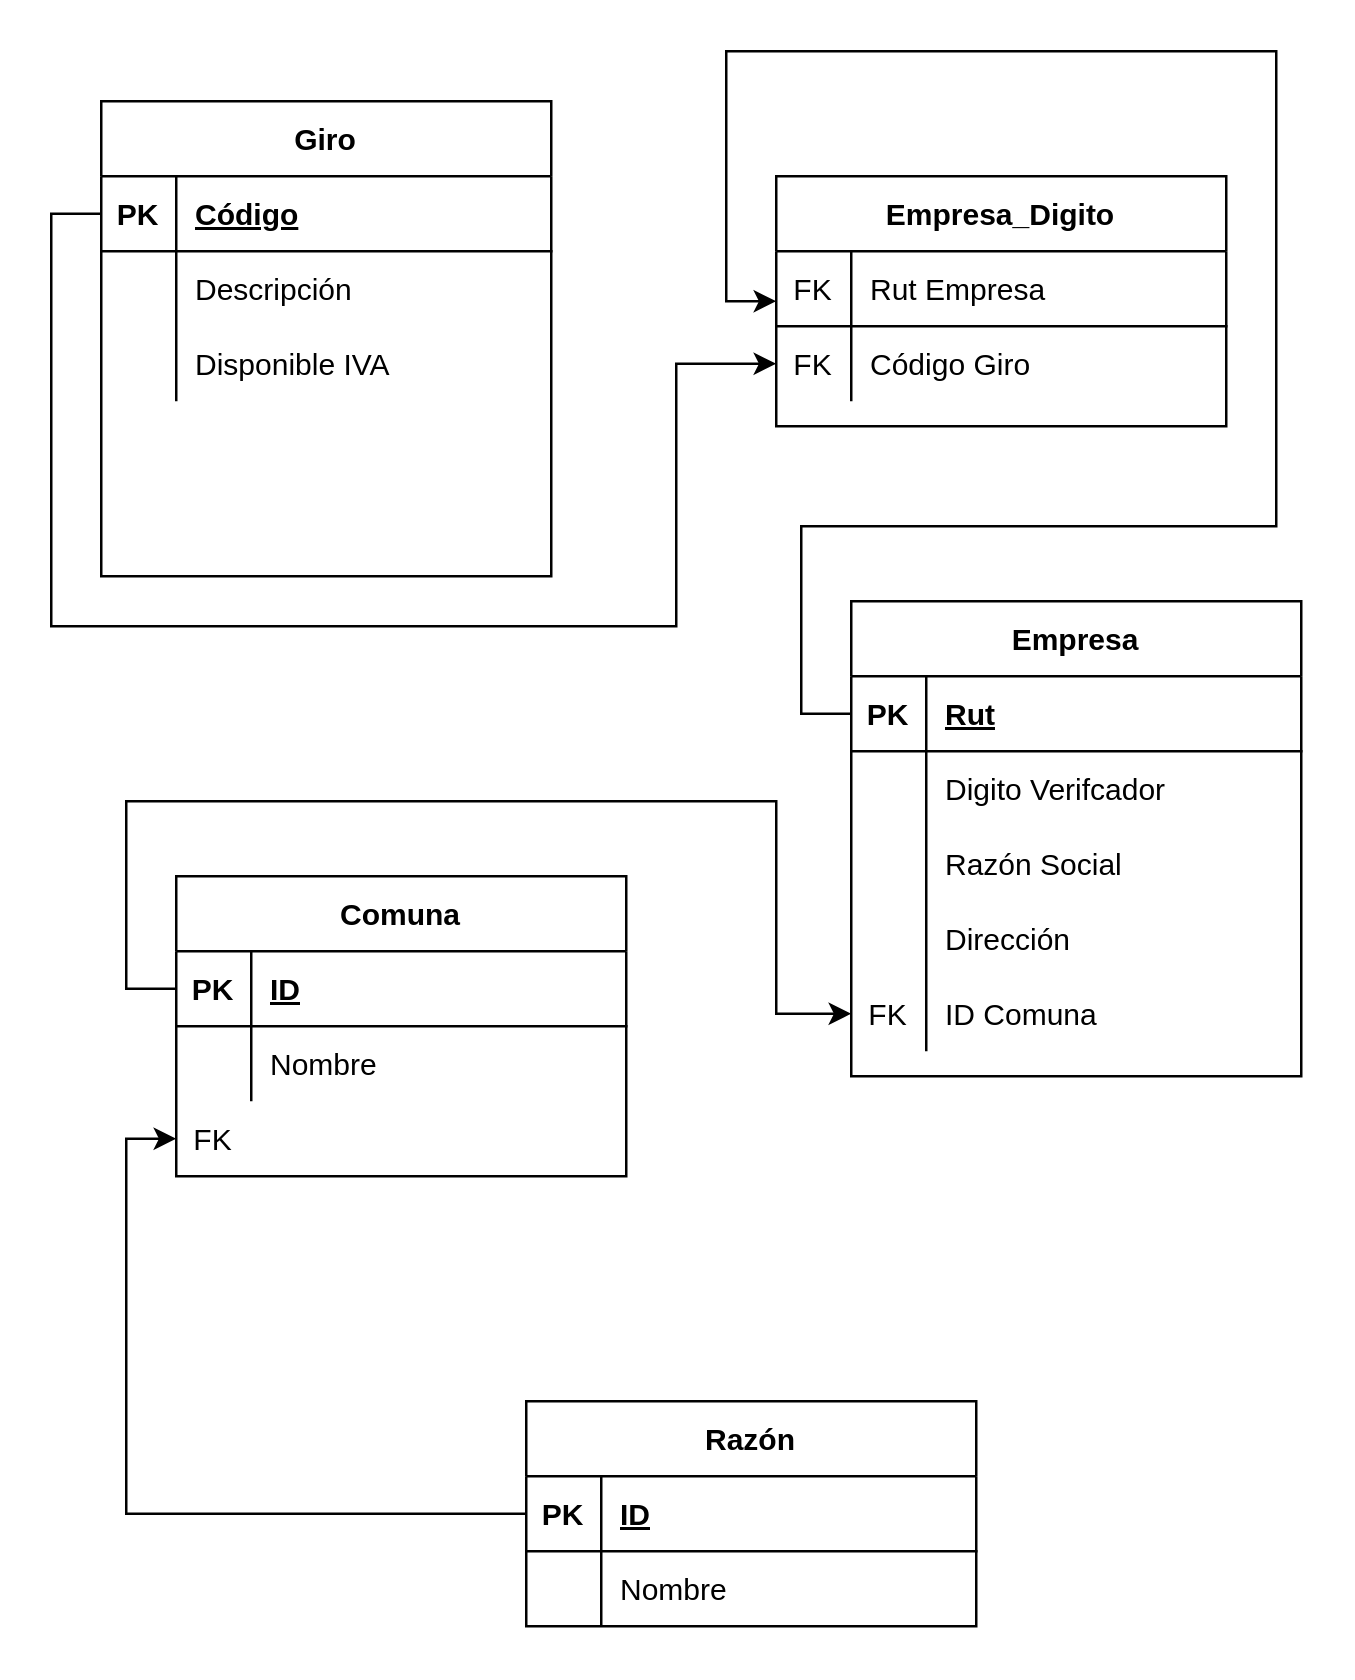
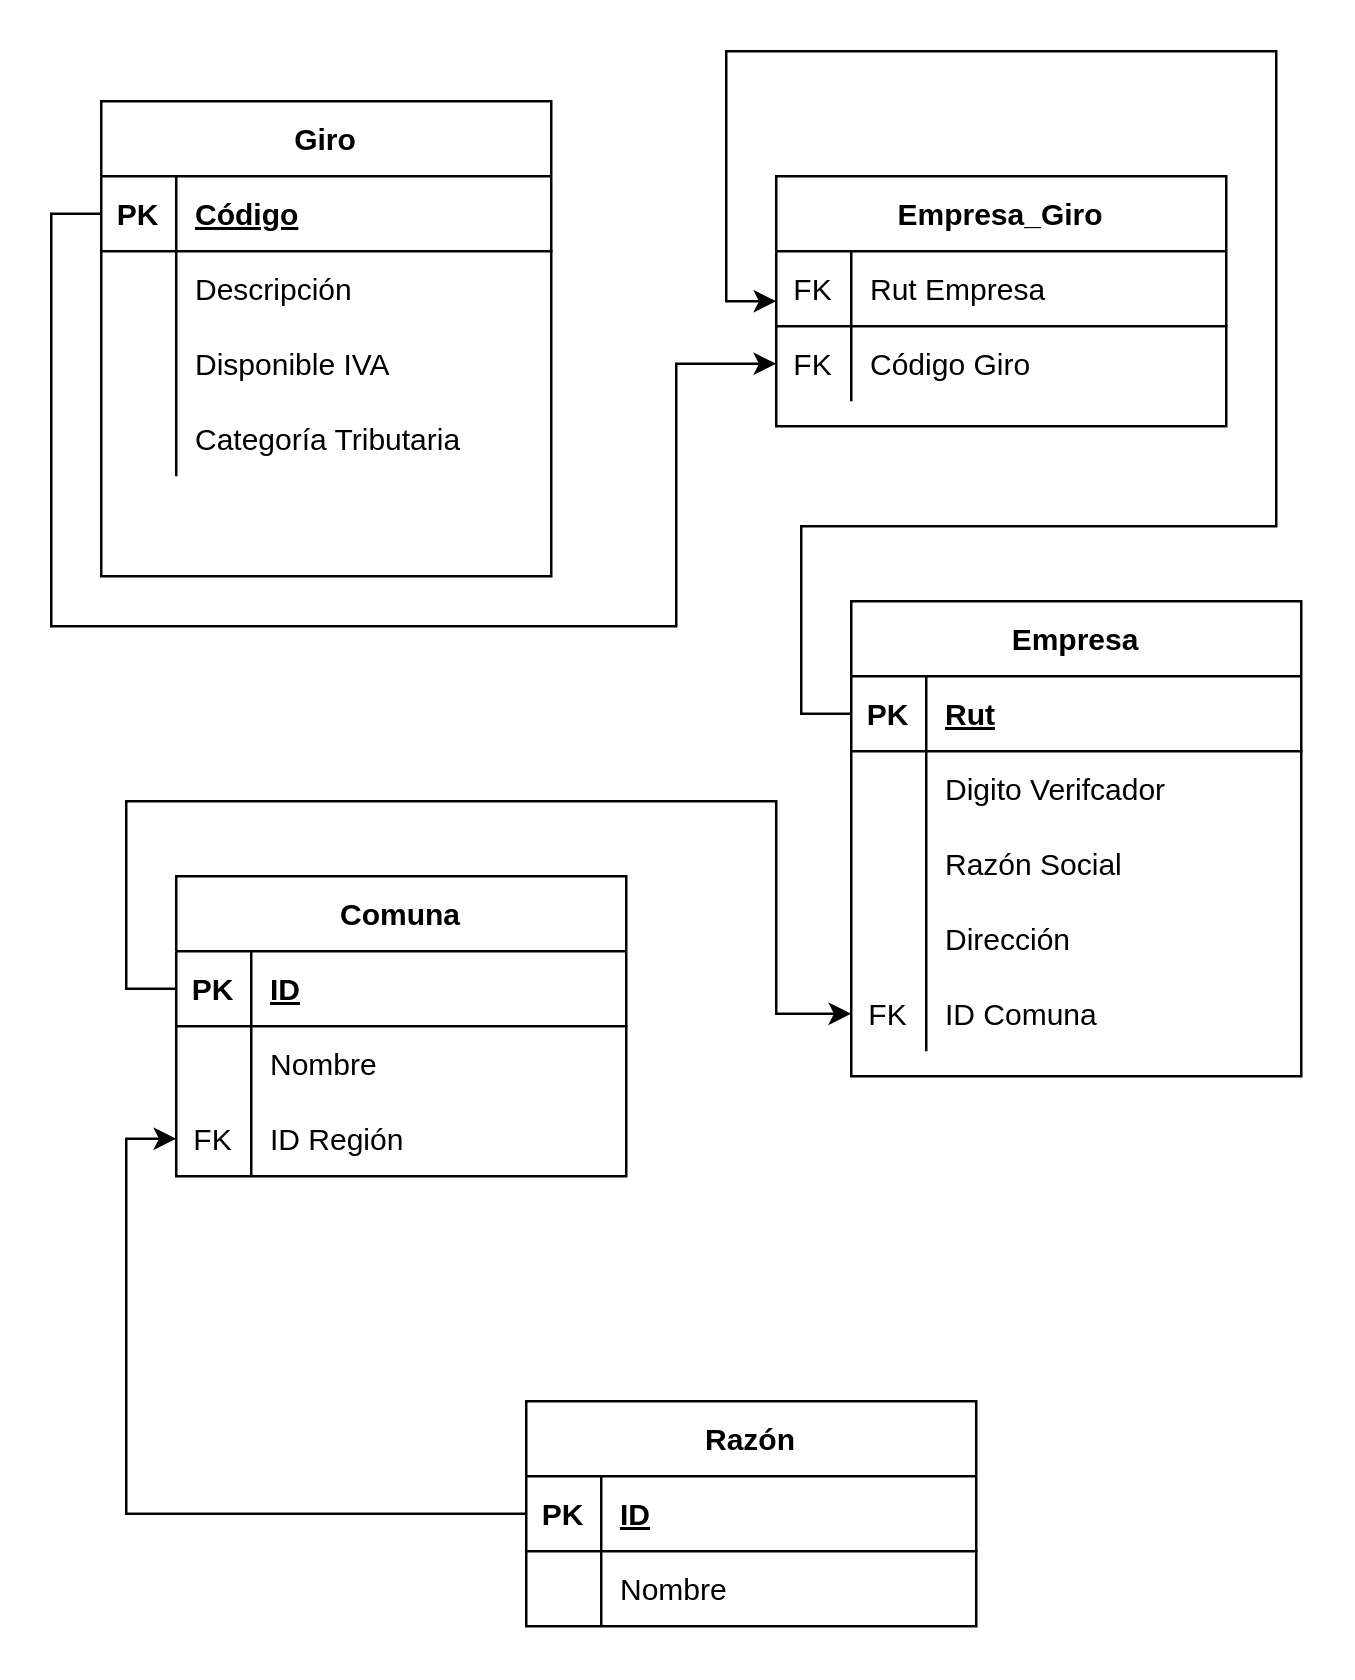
node "Empresa_Digito": label "Empresa_Digito" -> "Empresa_Giro"
node "Categoría Tributaria": added
node "ID Región": added
